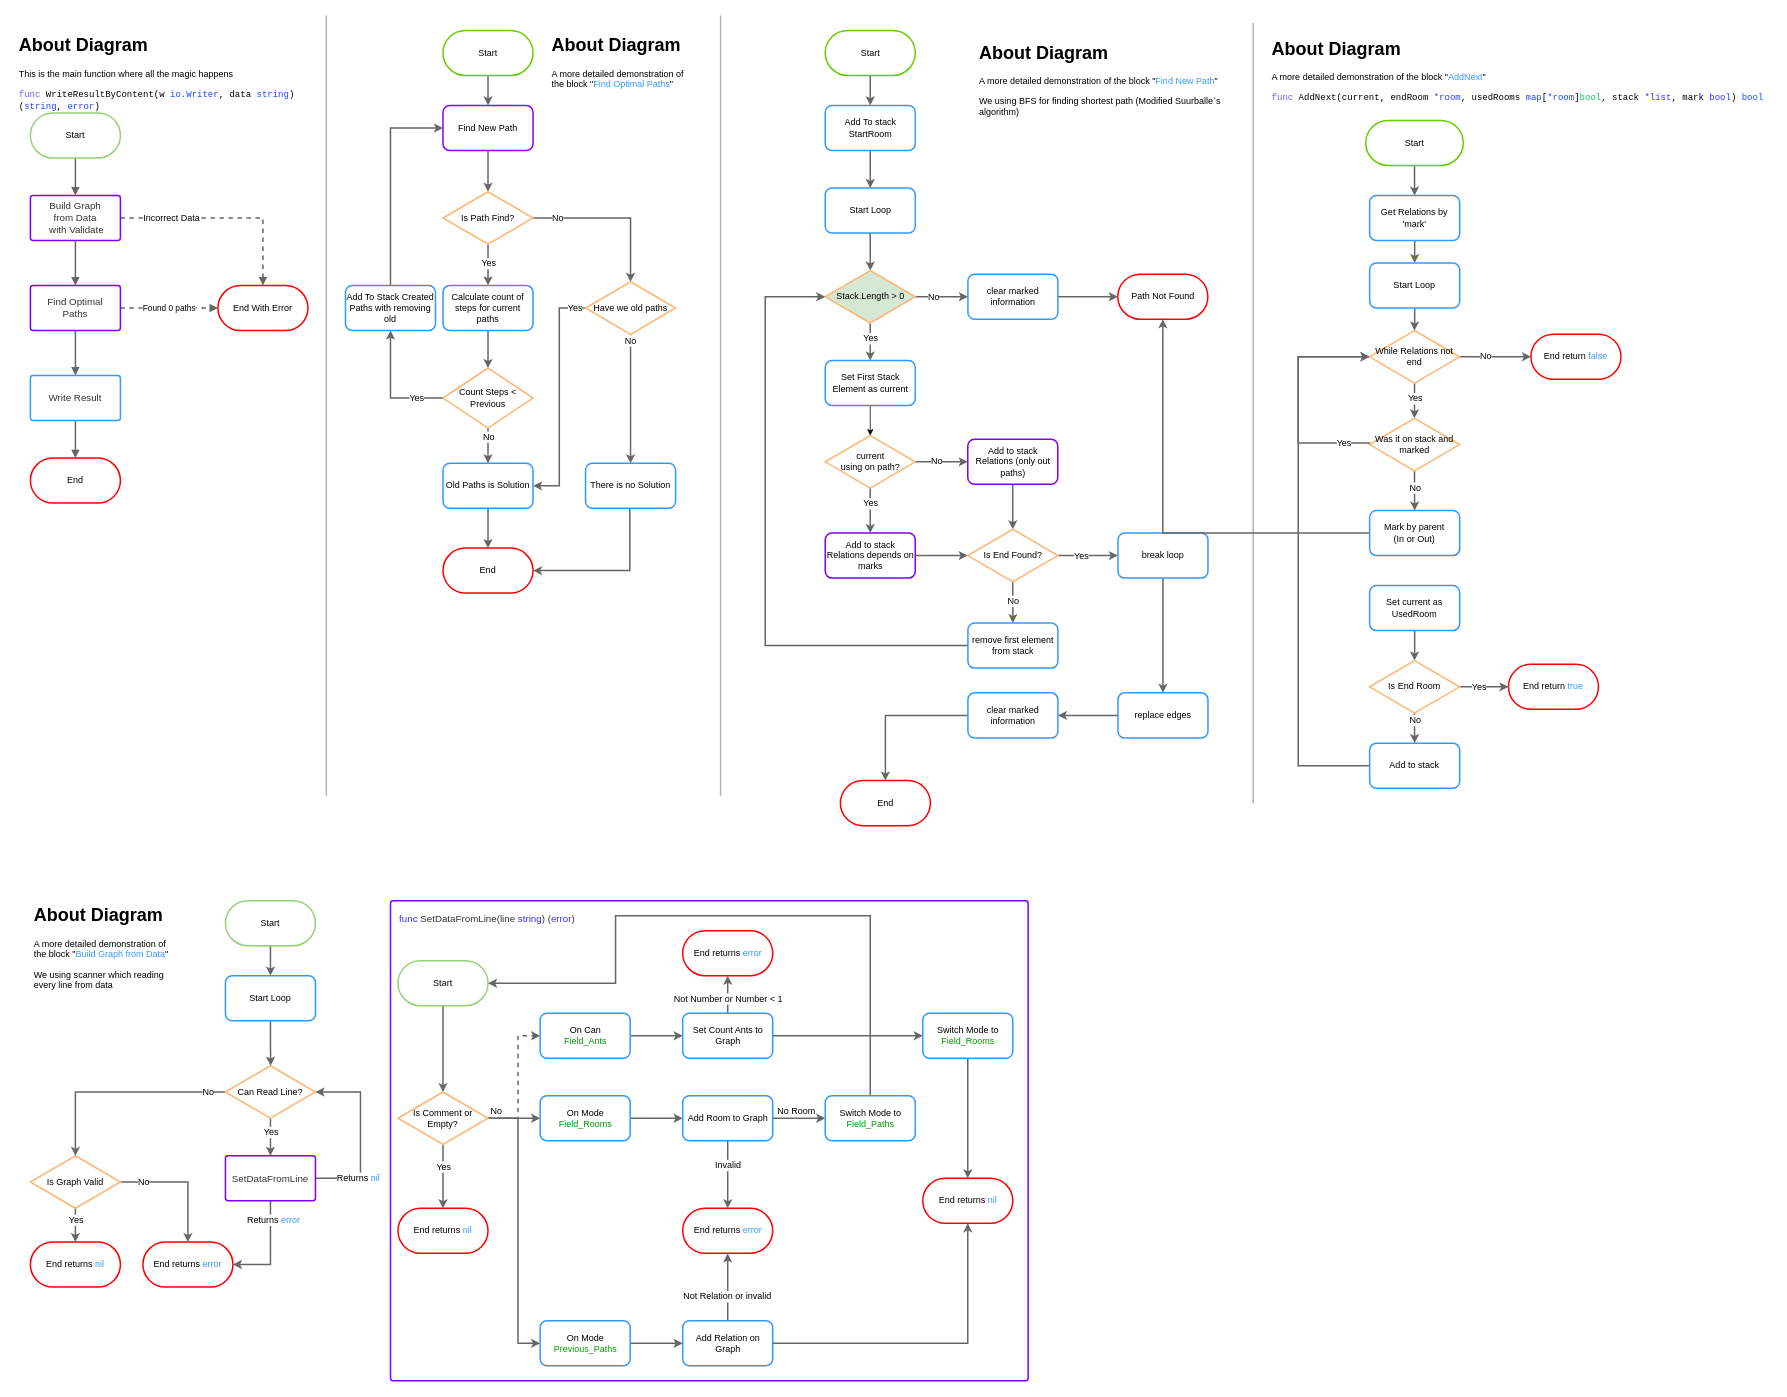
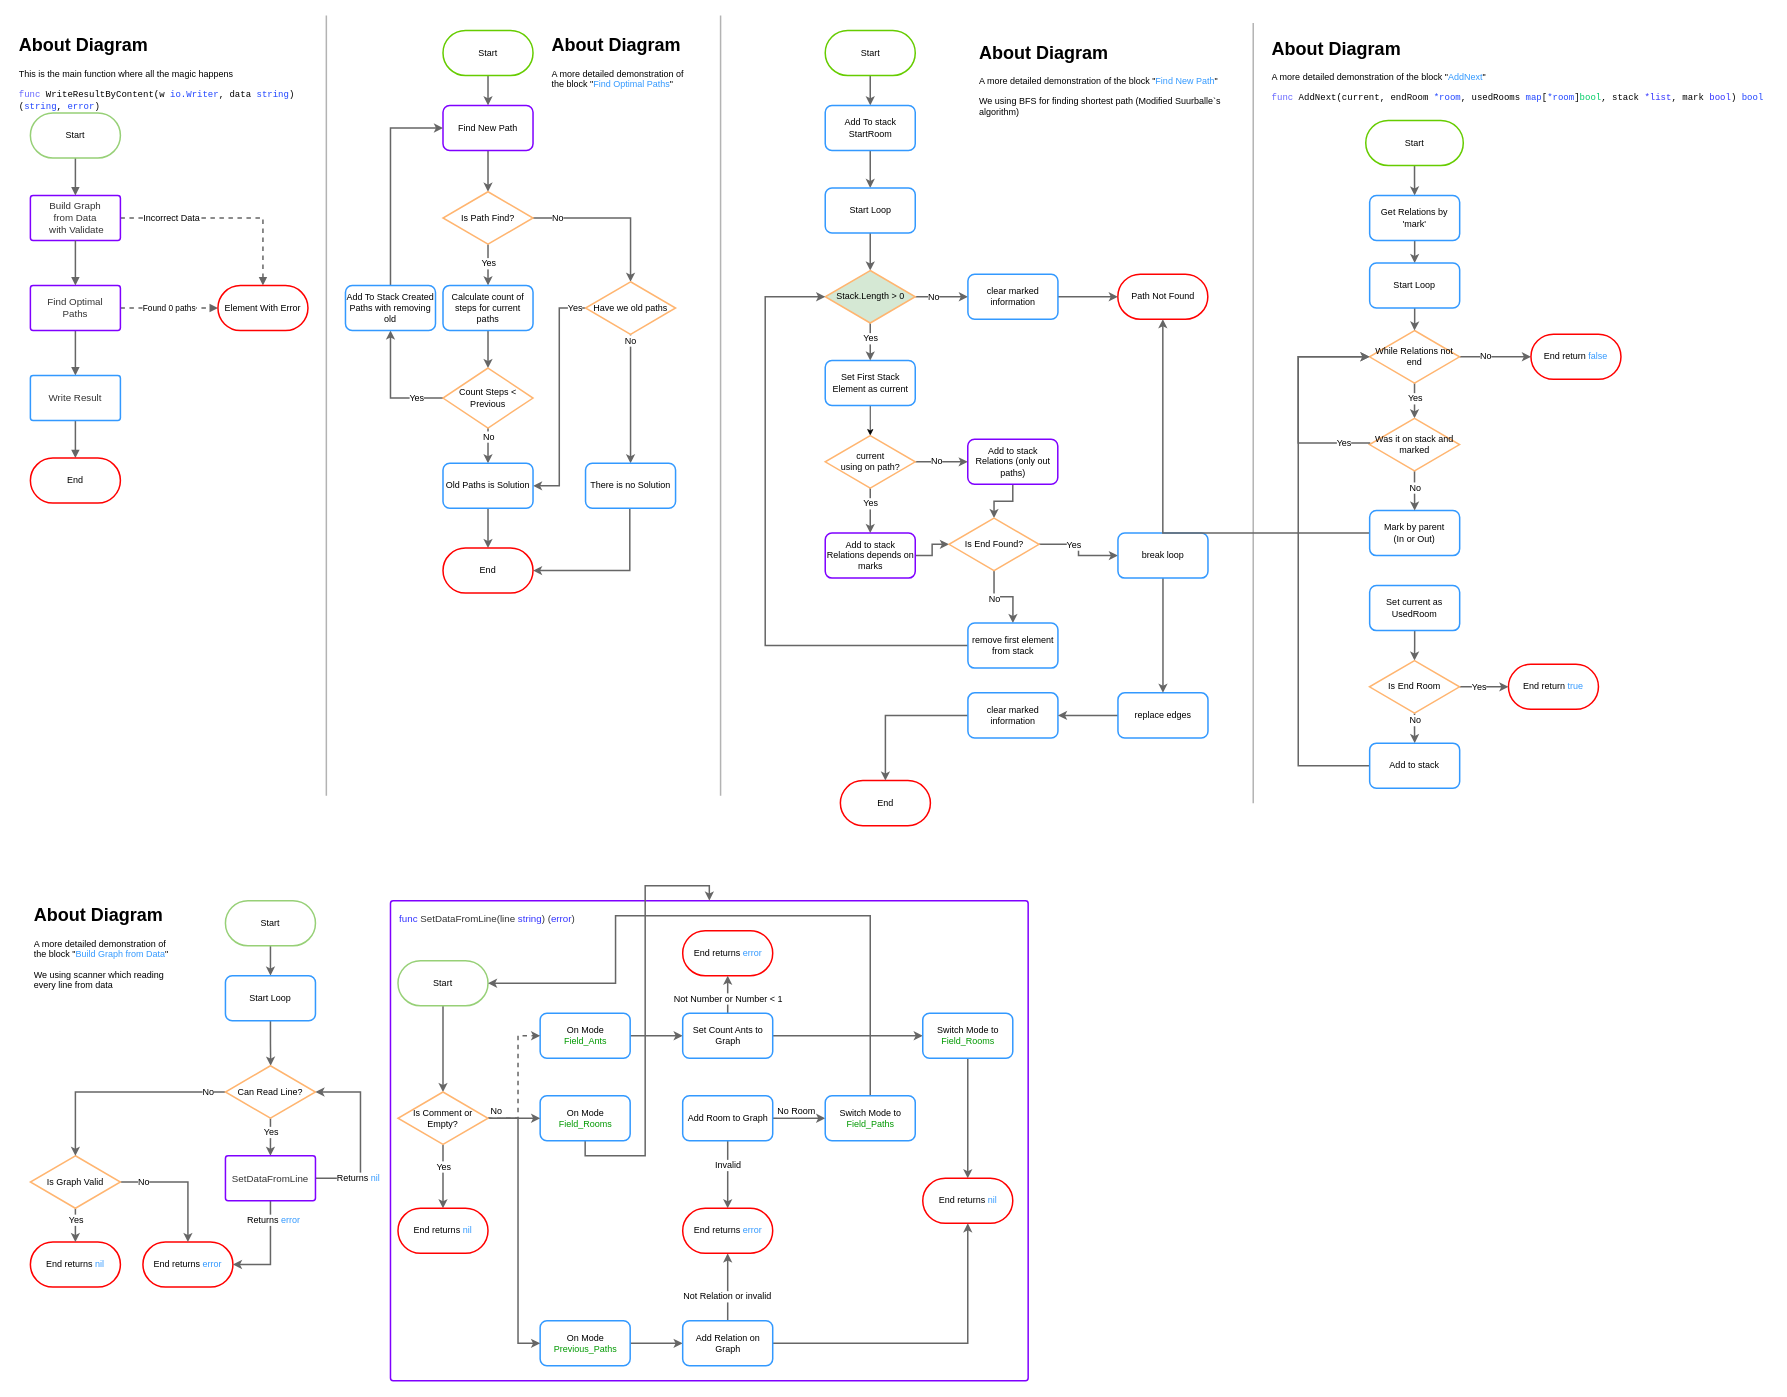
node "End With Error": label "End With Error" -> "Element With Error"
node "Is End Found?": moved (1013, 555) -> (994, 544)
node "On Can Field_Ants": label "On Can Field_Ants" -> "On Mode Field_Ants"
edge "On Mode Field_Rooms" -> "Add Room to Graph": now "On Mode Field_Rooms" -> "func SetDataFromLine(line string) (error)"
